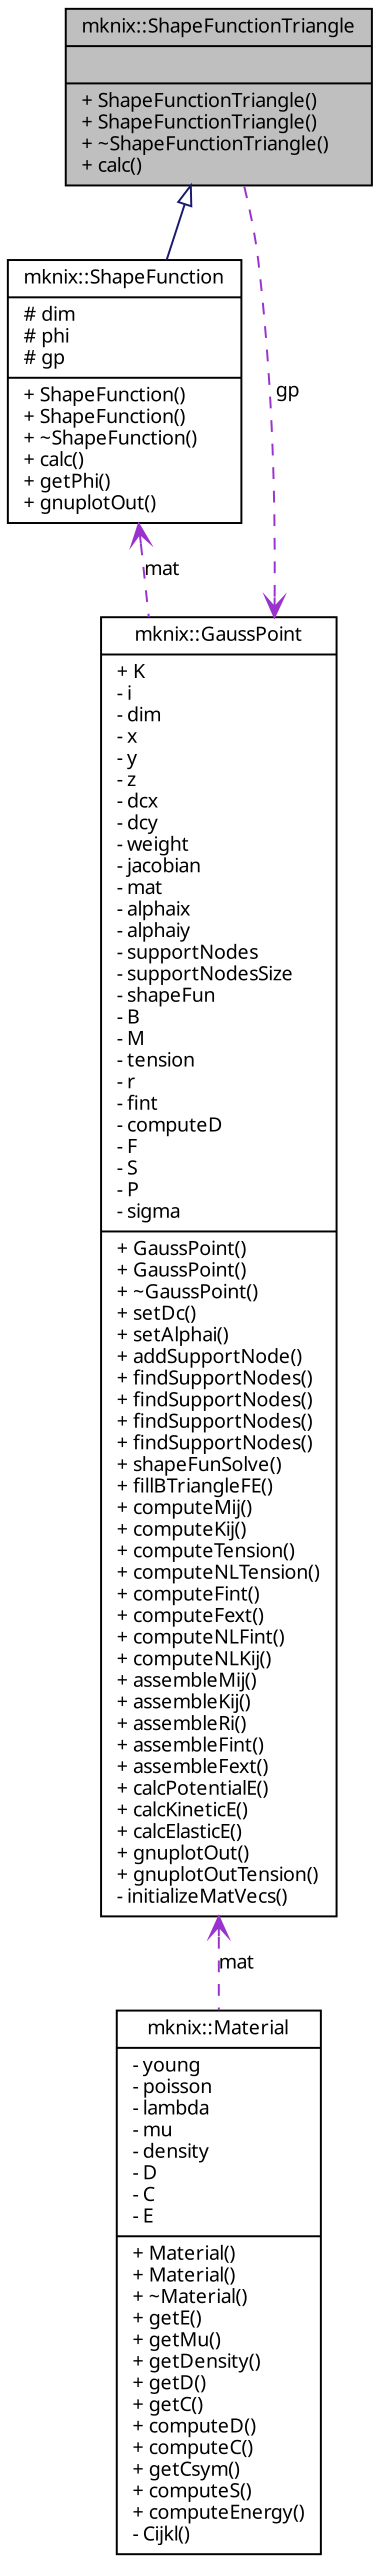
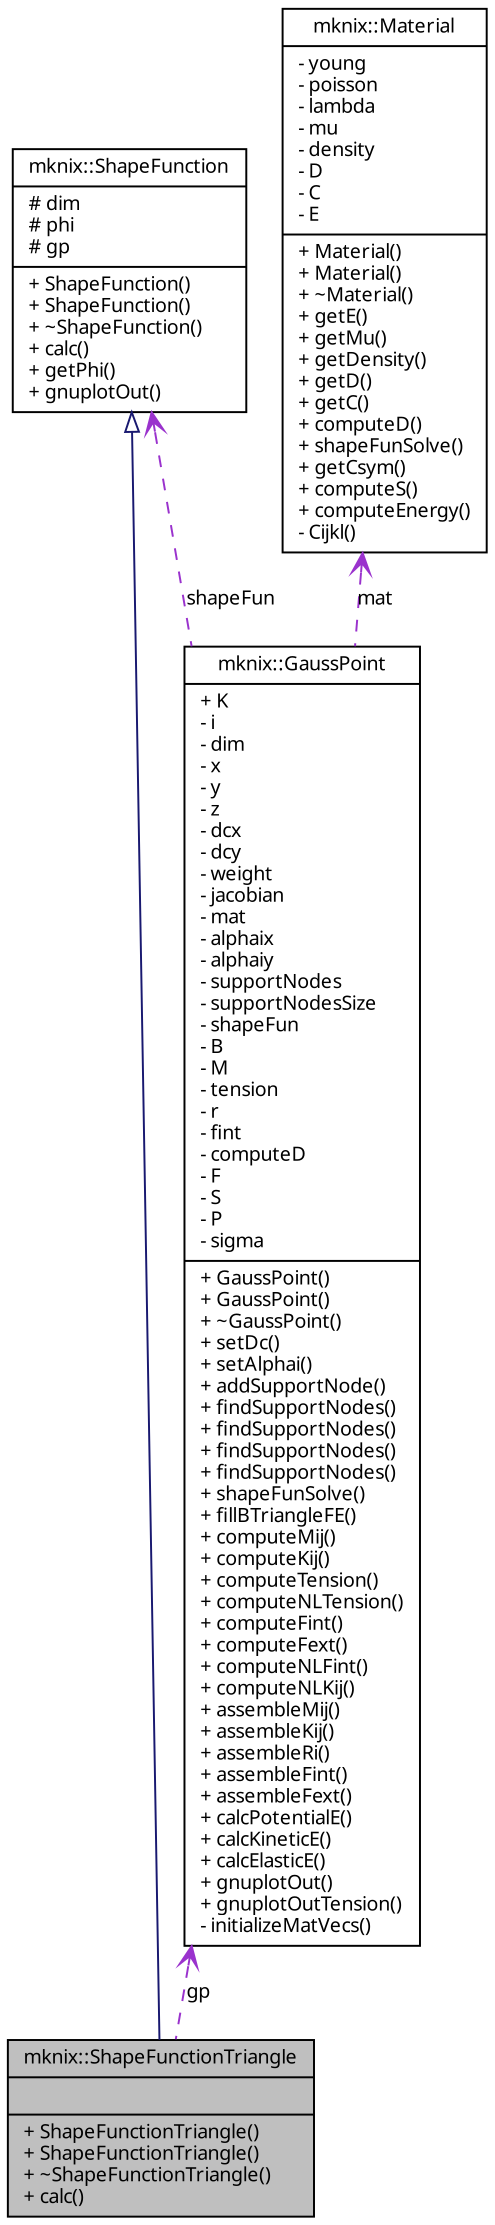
edge "mknix::ShapeFunction" -> "mknix::ShapeFunctionTriangle": reversed
edge "mknix::GaussPoint" -> "mknix::ShapeFunction": label "mat" -> "shapeFun"
edge "mknix::Material" -> "mknix::GaussPoint": reversed
node "mknix::Material": text "+ computeC()" -> "+ shapeFunSolve()"
